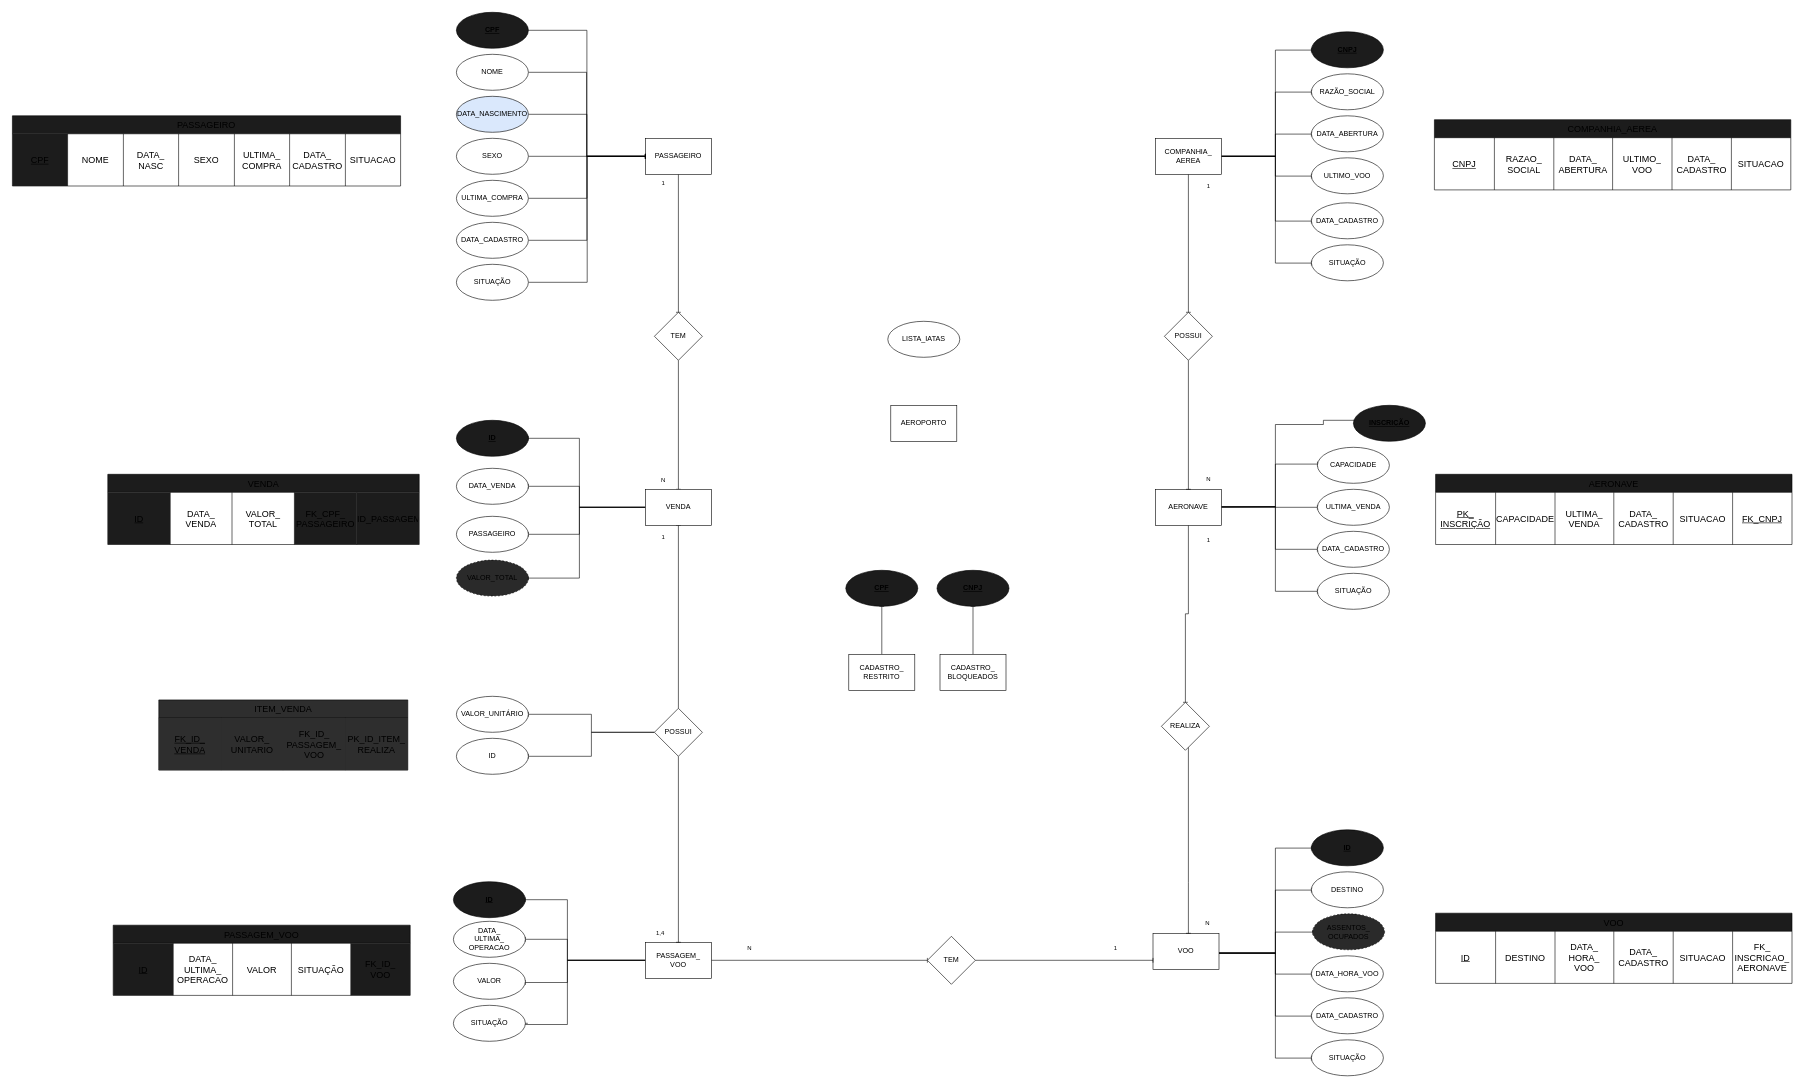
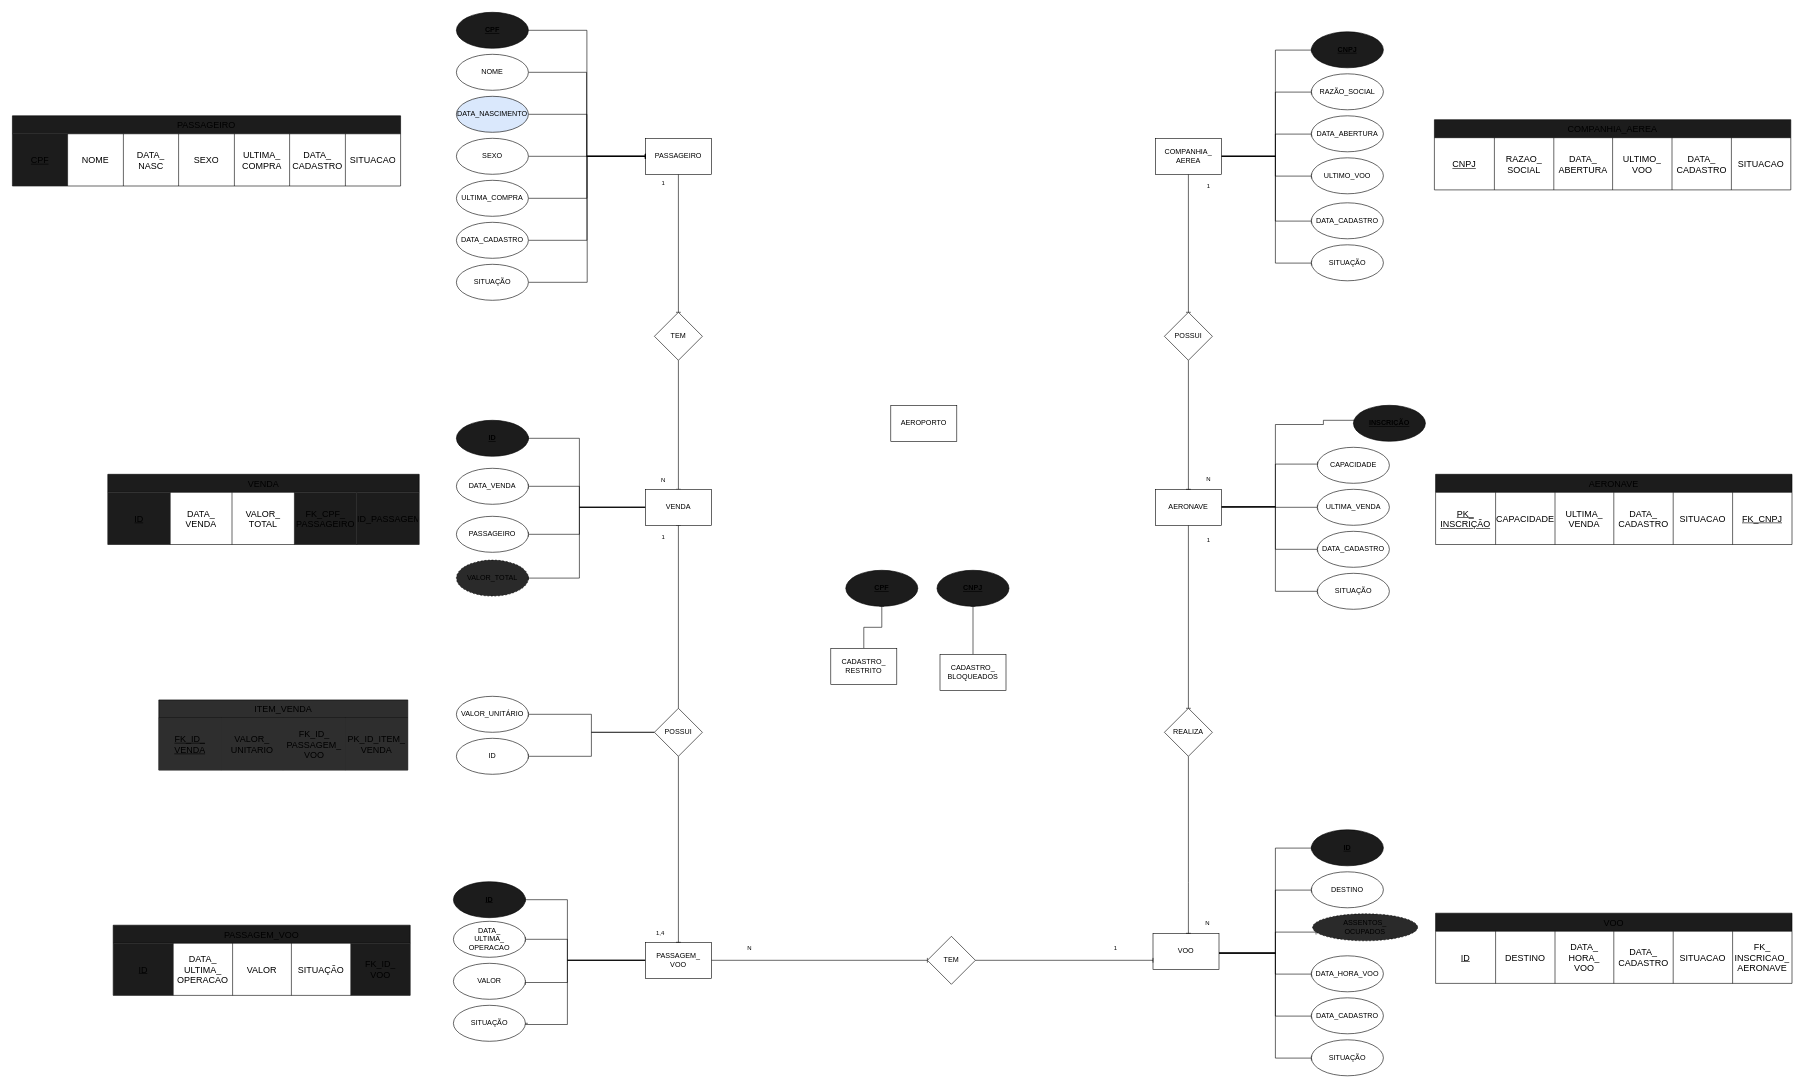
node "LISTA_IATAS": removed
node "CADASTRO_ RESTRITO": moved (882, 672) -> (864, 666)
node "REALIZA": moved (1185, 726) -> (1188, 732)
node "PK_ID_ITEM_ REALIZA": label "PK_ID_ITEM_ REALIZA" -> "PK_ID_ITEM_ VENDA"
node "ASSENTOS_OCUPADOS": size 72x36 -> 105x27
